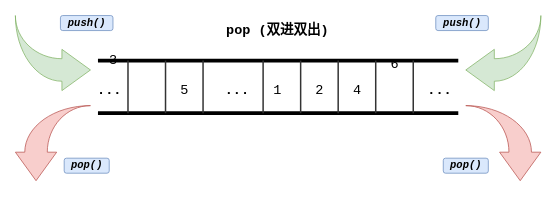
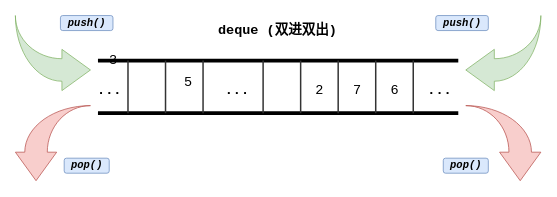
node "pop (双进双出)": label "pop (双进双出)" -> "deque (双进双出)"
node "6": moved (394, 64) -> (394, 90)
node "5": moved (184, 90) -> (188, 83)
node "1": removed
node "4": label "4" -> "7"
